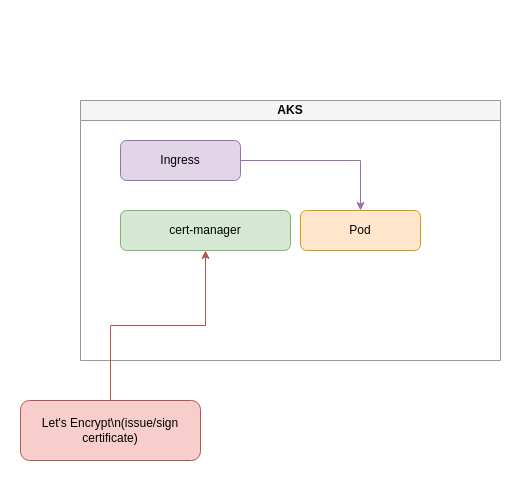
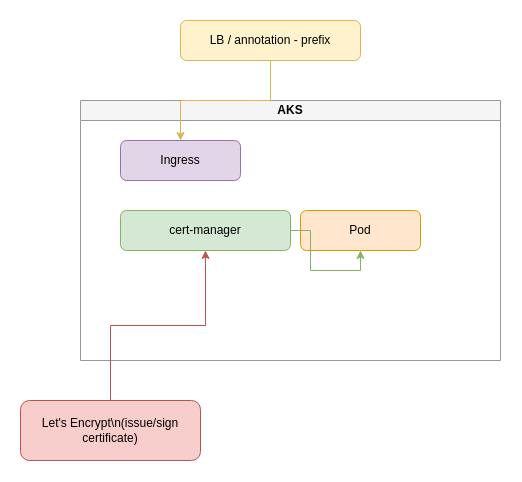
node "LB / annotation - prefix": added
edge "LB / annotation - prefix" -> "Ingress": added
edge "Ingress" -> "Pod": removed
edge "cert-manager" -> "Pod": added
